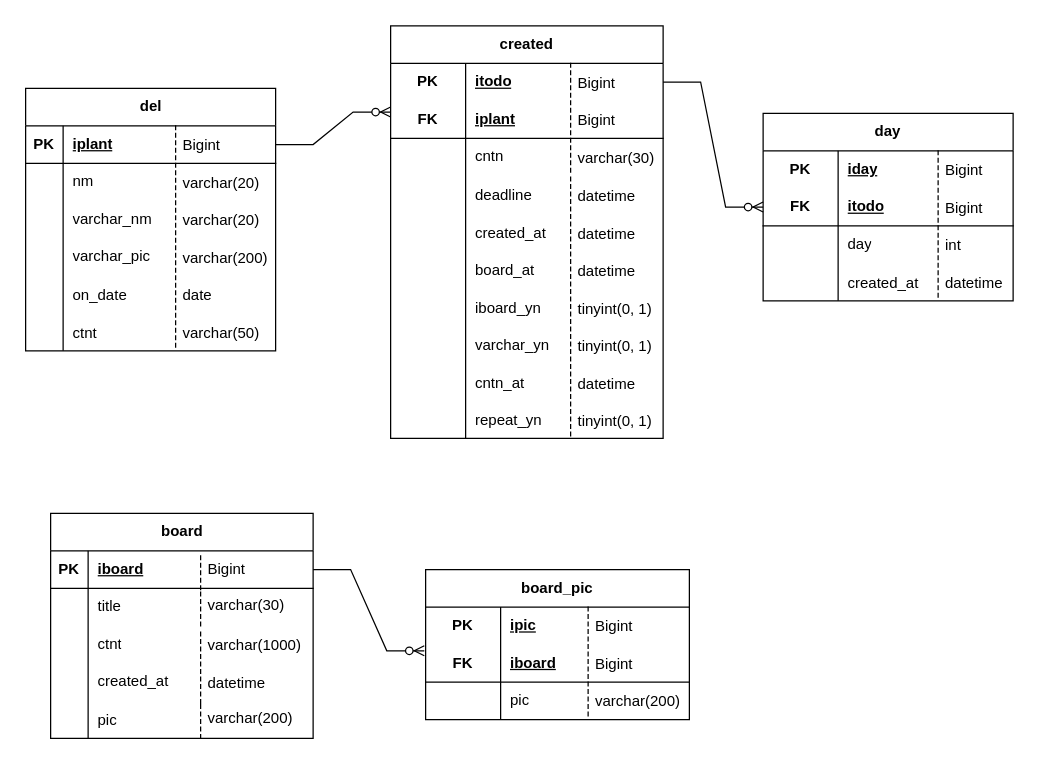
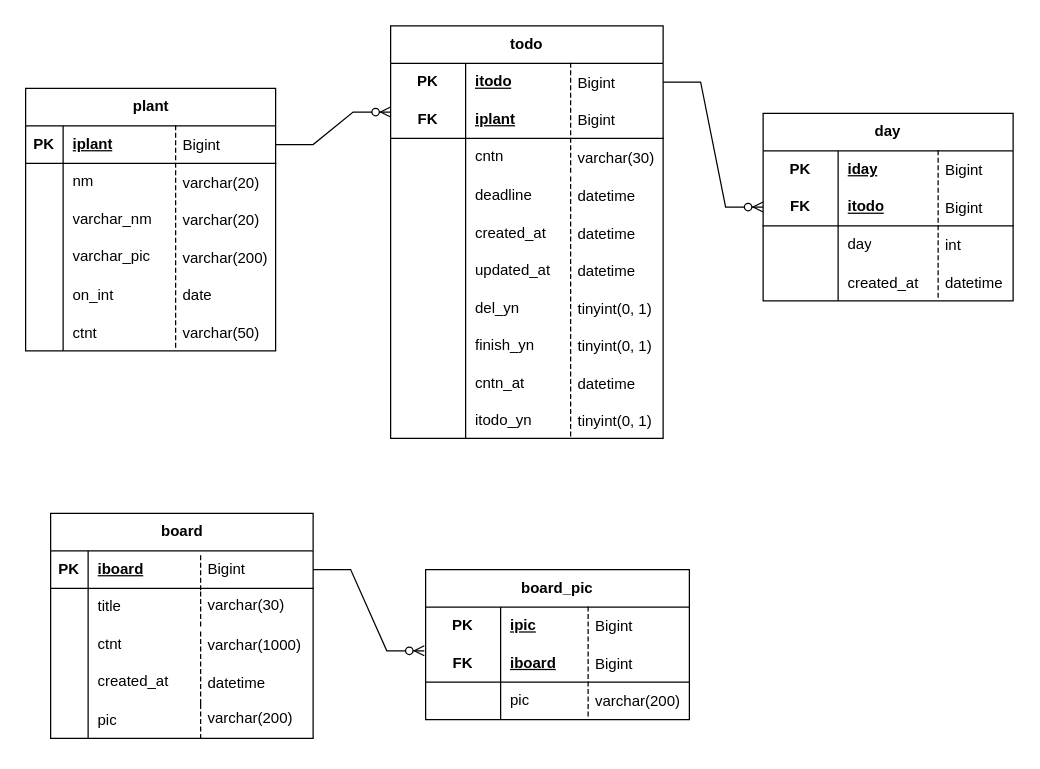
node "created": label "created" -> "todo"
node "del": label "del" -> "plant"
node "board_at": label "board_at" -> "updated_at"
node "on_date": label "on_date" -> "on_int"
node "iboard_yn": label "iboard_yn" -> "del_yn"
node "varchar_yn": label "varchar_yn" -> "finish_yn"
node "repeat_yn": label "repeat_yn" -> "itodo_yn"
